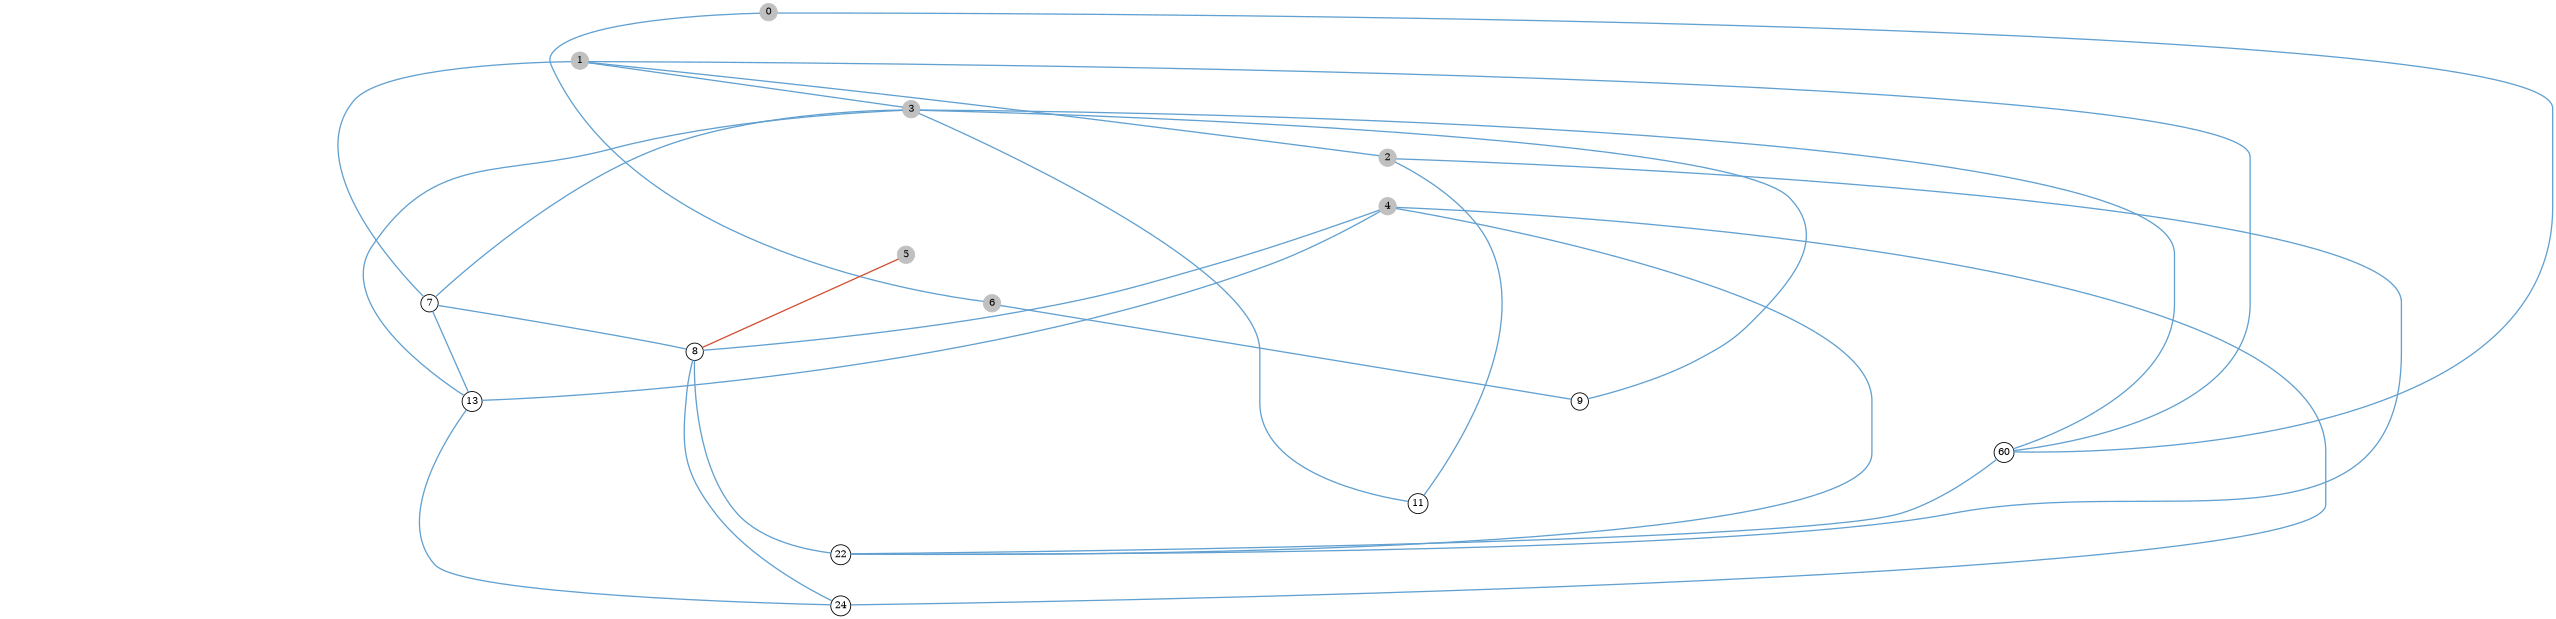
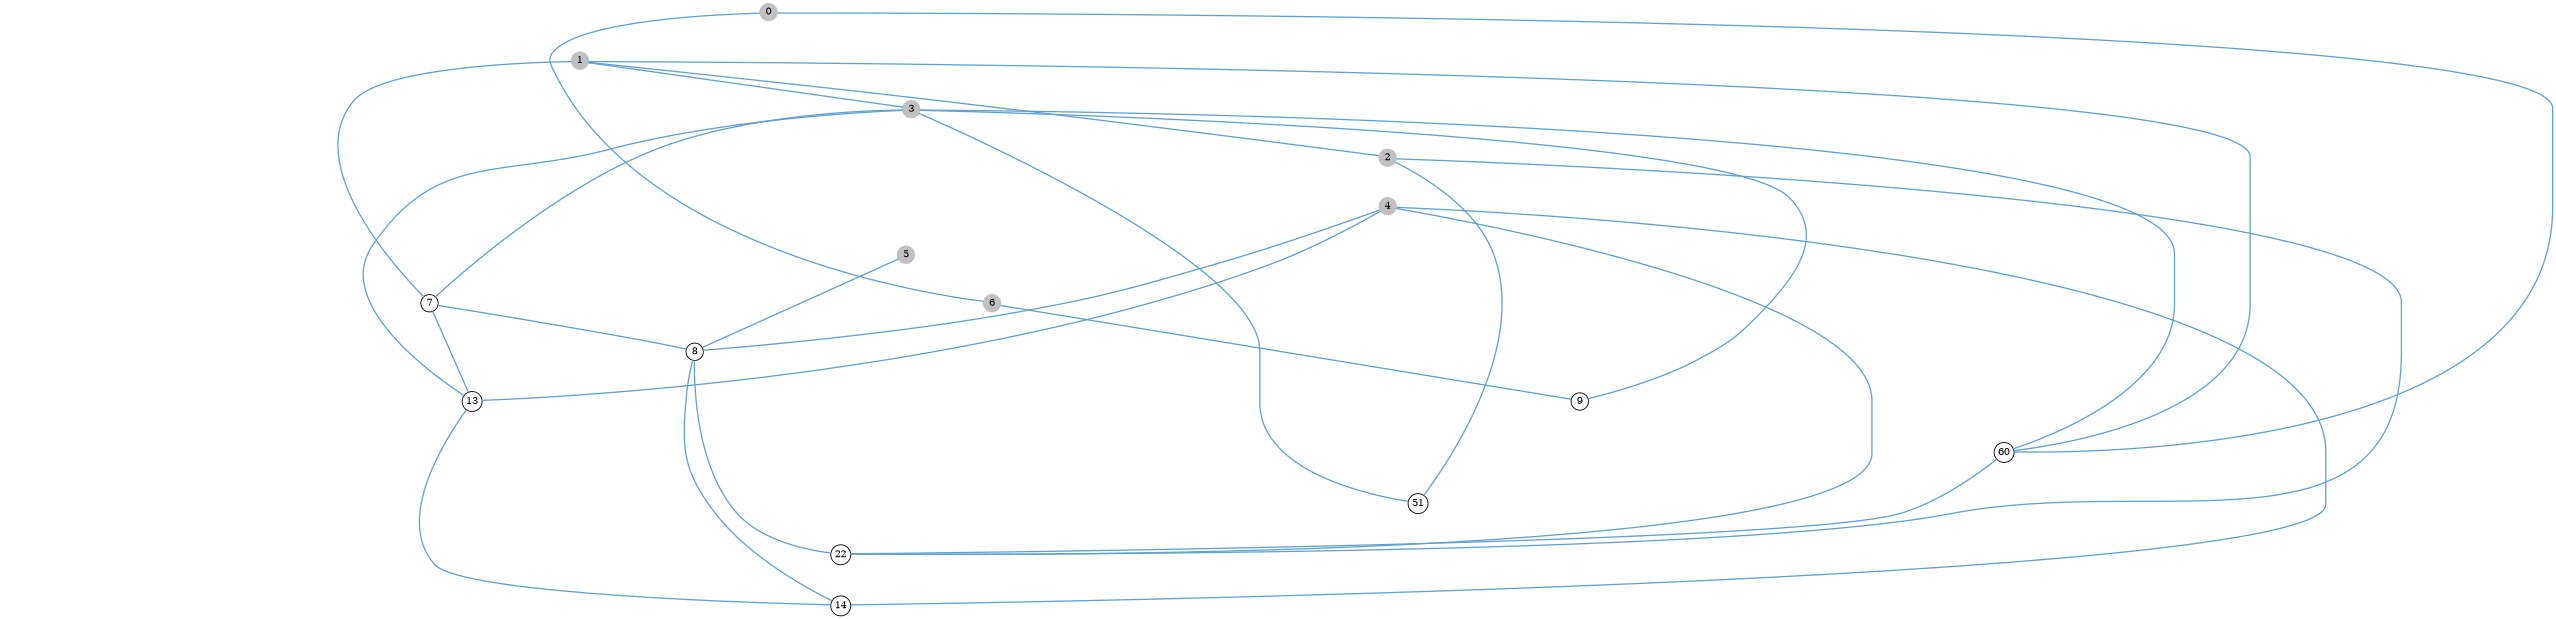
edge "5" -- "8": color #d15033 -> #61a0d0
node "11": label "11" -> "51"
node "24": label "24" -> "14"
